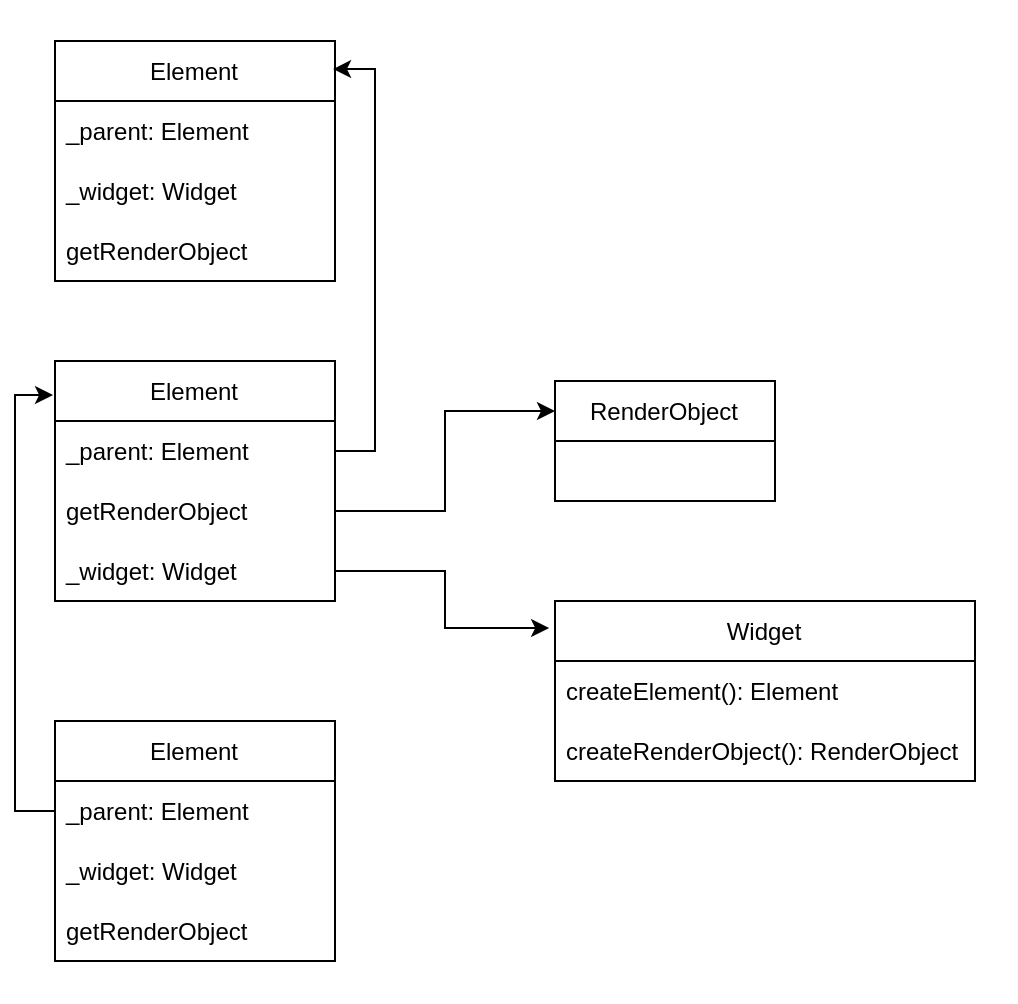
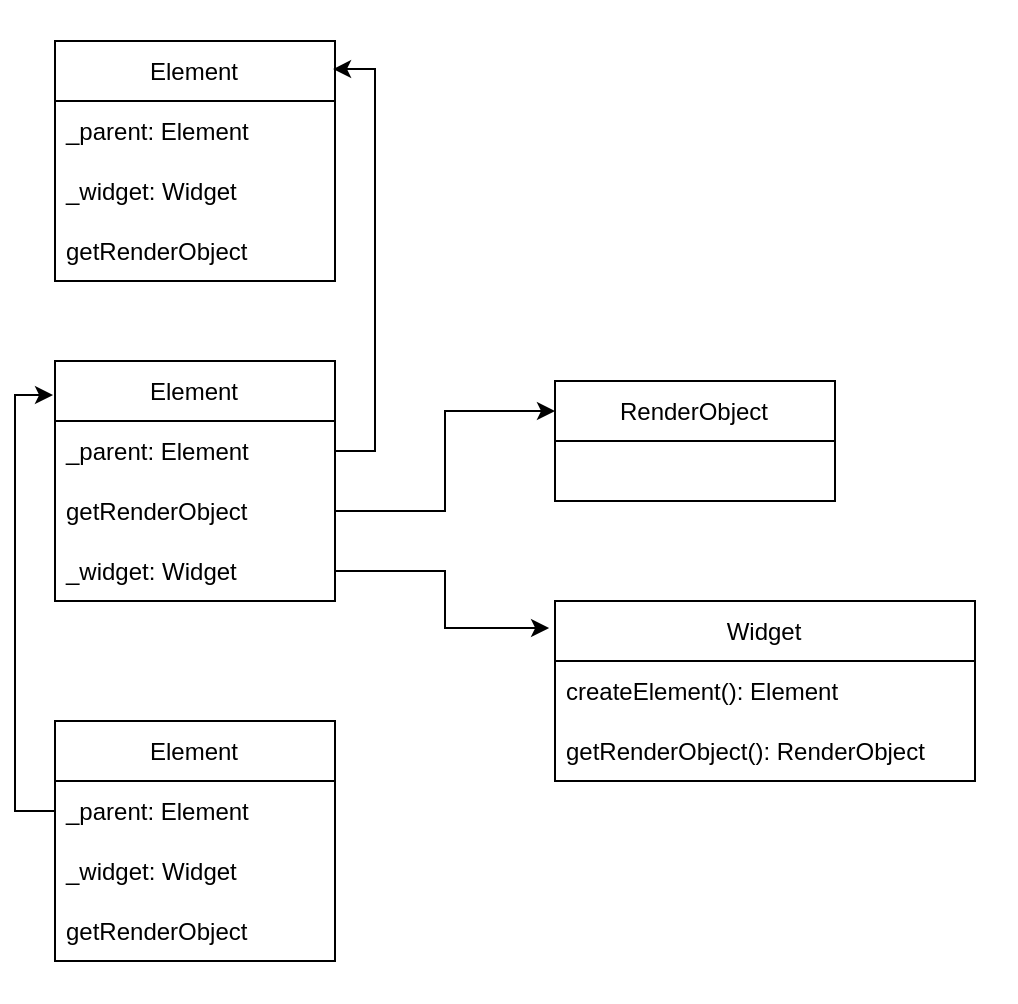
node "RenderObject": size 220x120 -> 280x120
node "createRenderObject(): RenderObject": label "createRenderObject(): RenderObject" -> "getRenderObject(): RenderObject"
